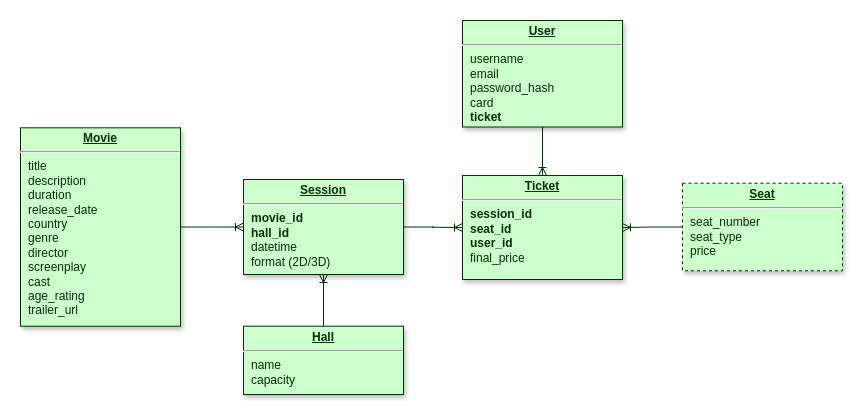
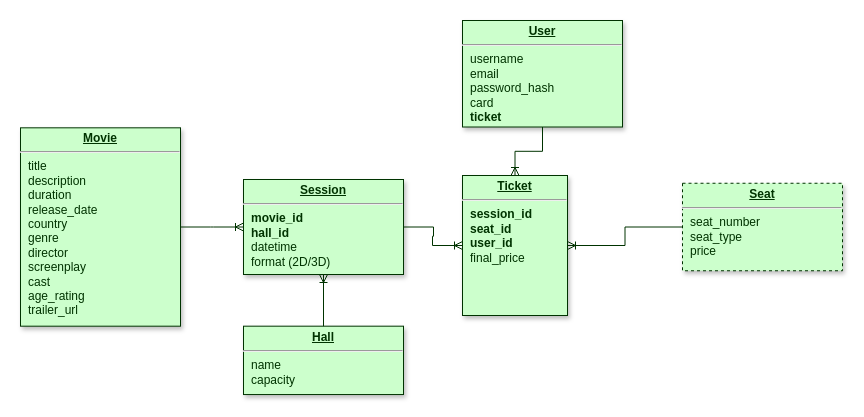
node "Ticket session_id seat_id user_id final_price": size 160x104 -> 105x140
